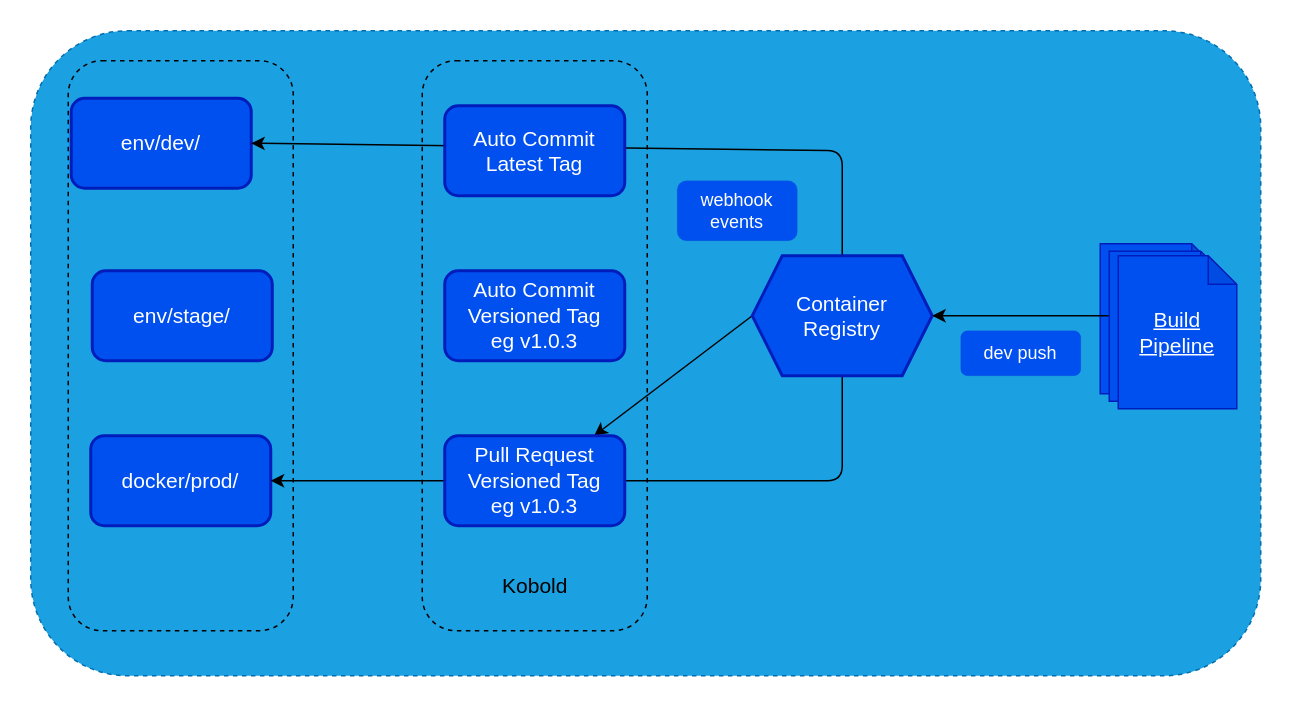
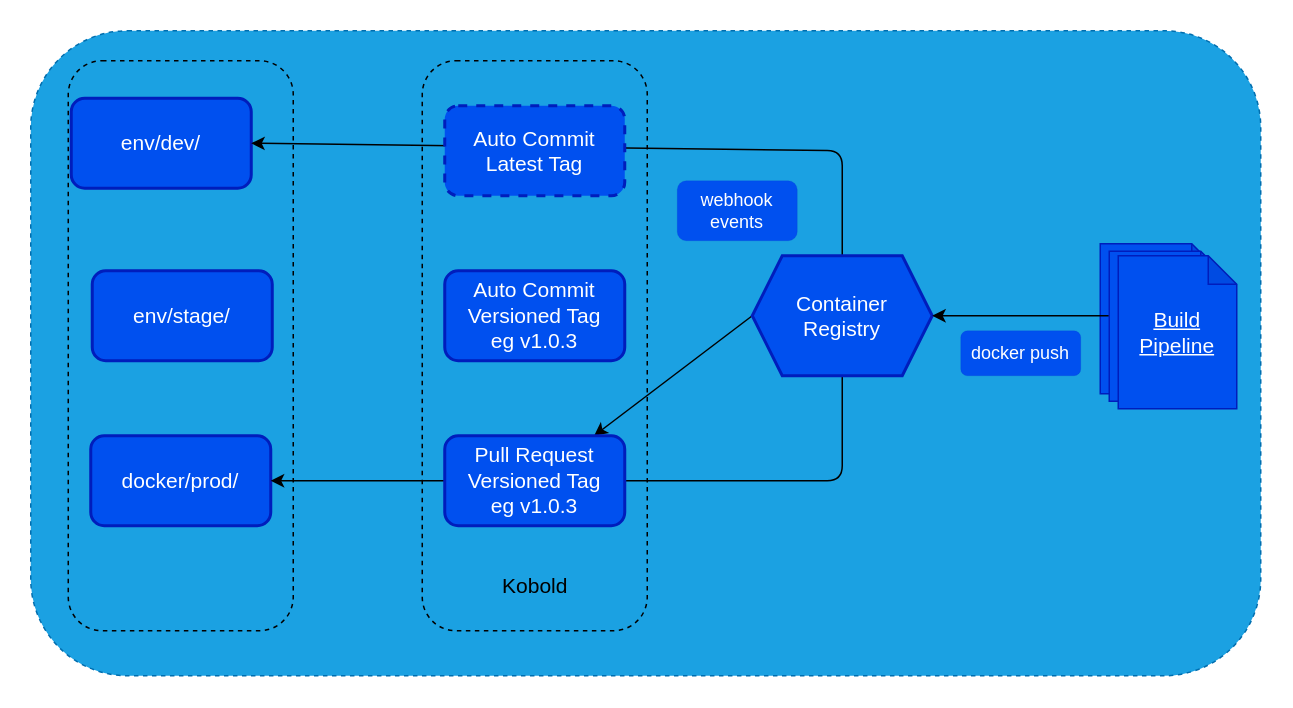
node "Auto CommitLatest Tag": style solid -> dashed
node "dev push": label "dev push" -> "docker push"
